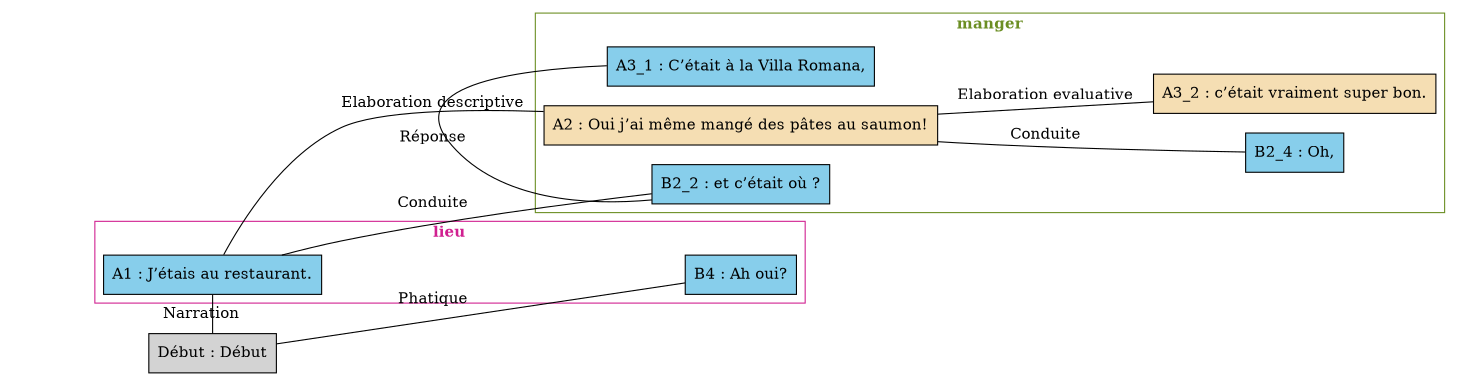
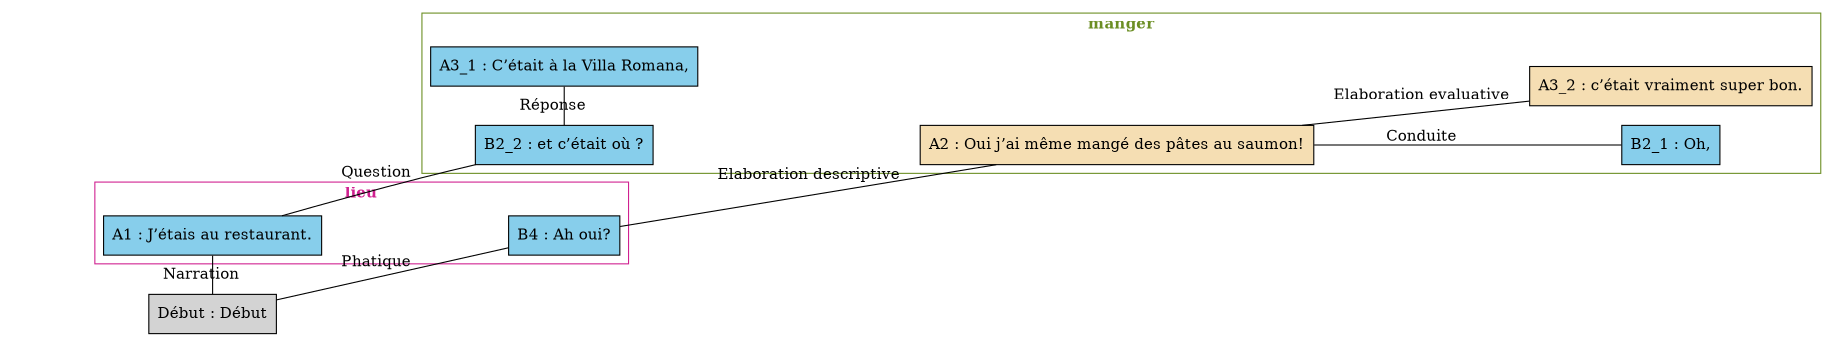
edge "A2 : Oui j’ai même mangé des pâtes au saumon!" -- "A1 : J’étais au restaurant.": now "A2 : Oui j’ai même mangé des pâtes au saumon!" -- "B4 : Ah oui?"
node "B2_4 : Oh,": label "B2_4 : Oh," -> "B2_1 : Oh,"
edge "B2_2 : et c’était où ?" -- "A1 : J’étais au restaurant.": label "Conduite" -> "Question"
